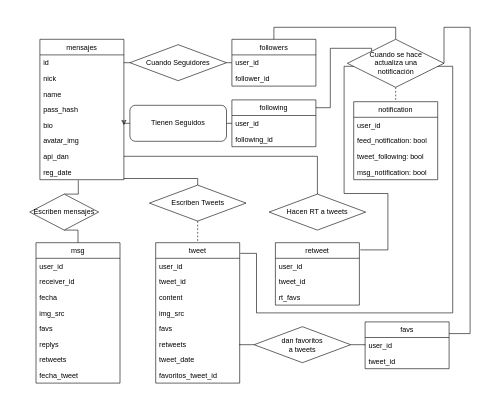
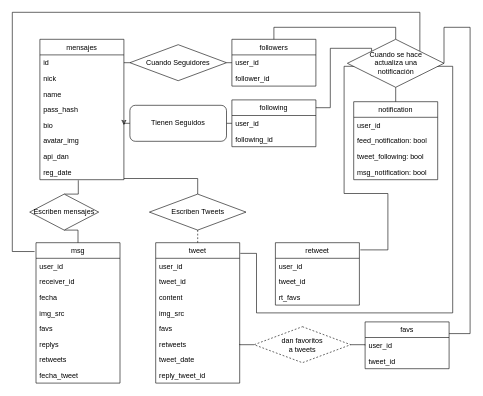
edge "Cuando se hace actualiza una notificación" -- "msg": added
edge "Cuando se hace actualiza una notificación" -- "notification": style dashed -> solid
edge "api_dan" -- "Hacen RT a tweets": removed
node "Escriben Tweets": moved (198, 203) -> (198, 212)
node "Hacen RT a tweets": removed
node "dan favoritos a tweets": style solid -> dashed
node "favoritos_tweet_id": label "favoritos_tweet_id" -> "reply_tweet_id"
